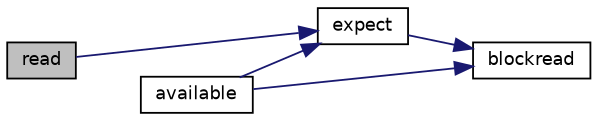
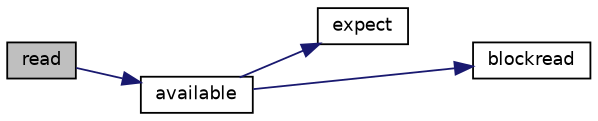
edge "expect" -> "blockread": removed
edge "read" -> "expect": now "read" -> "available"
